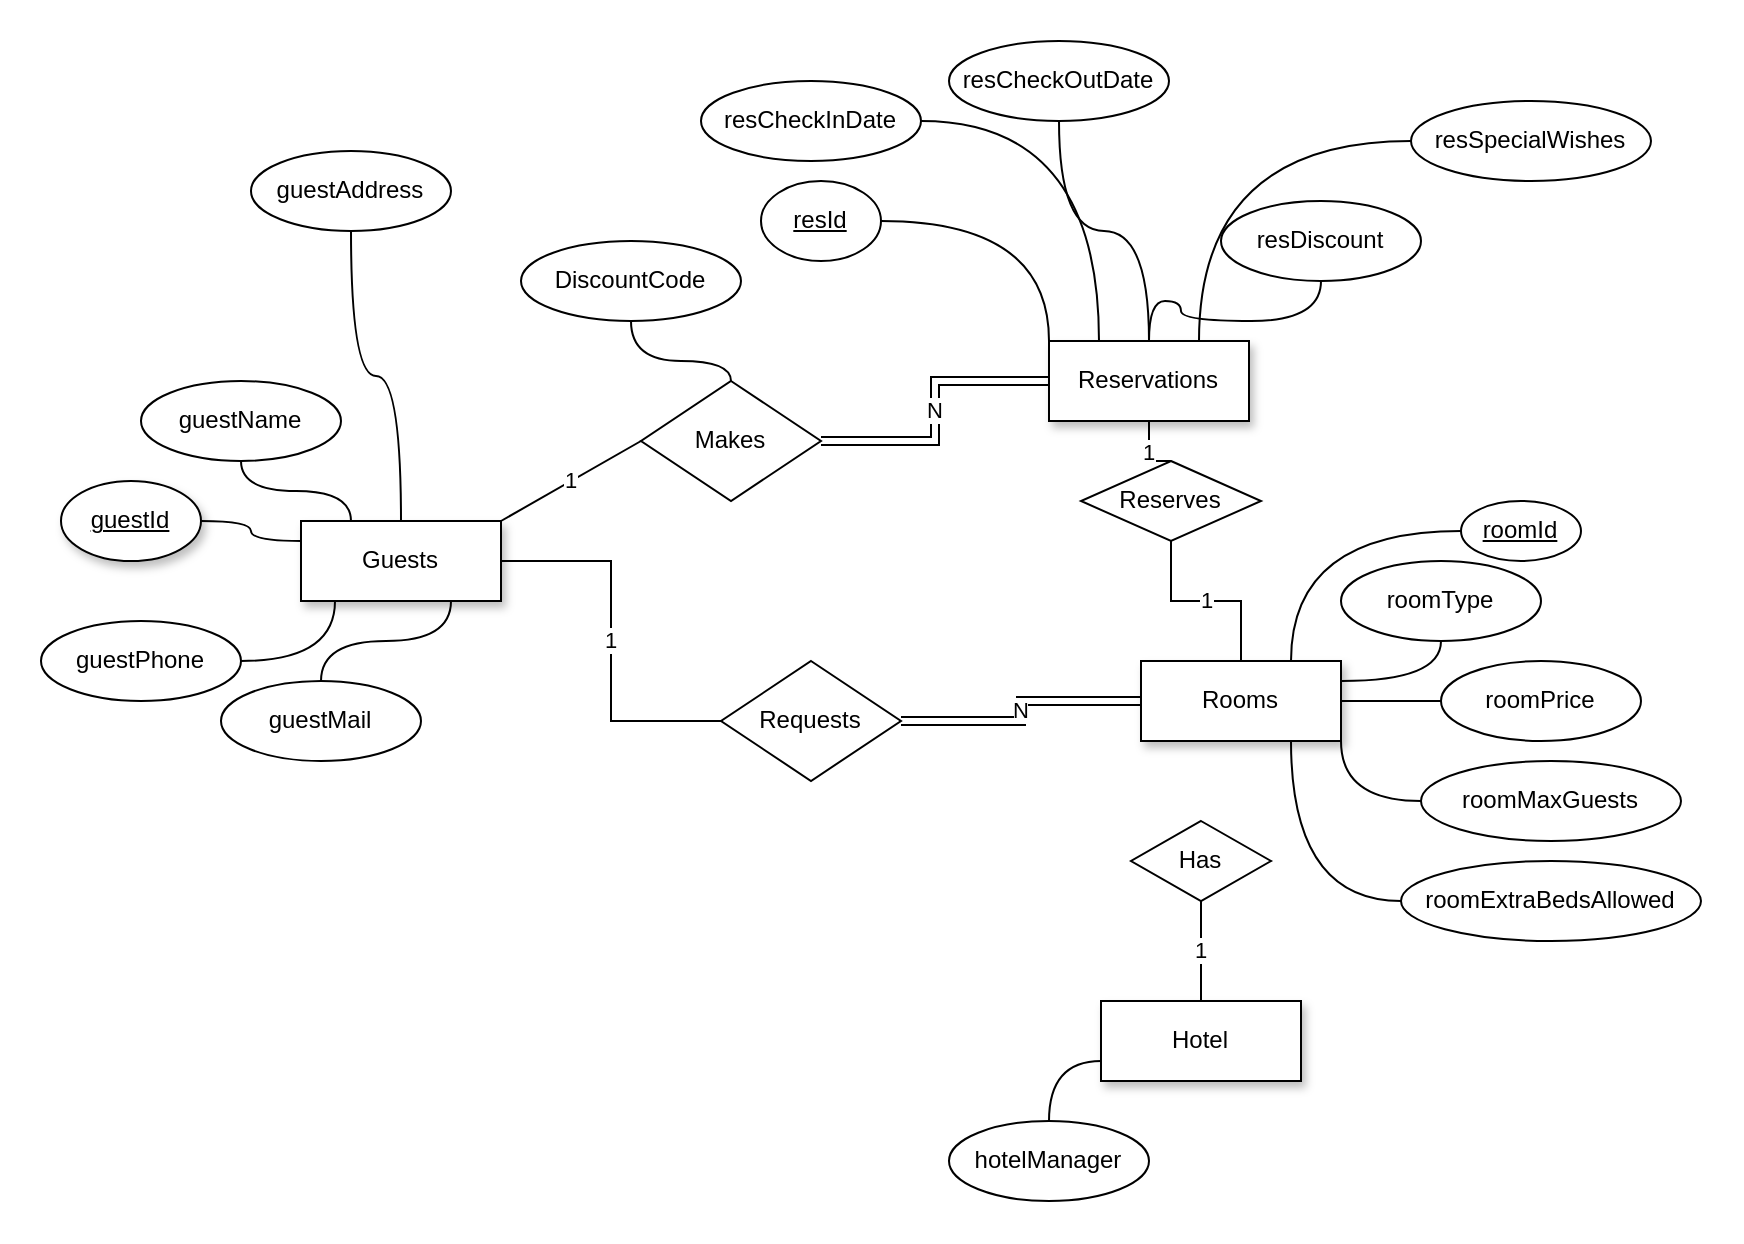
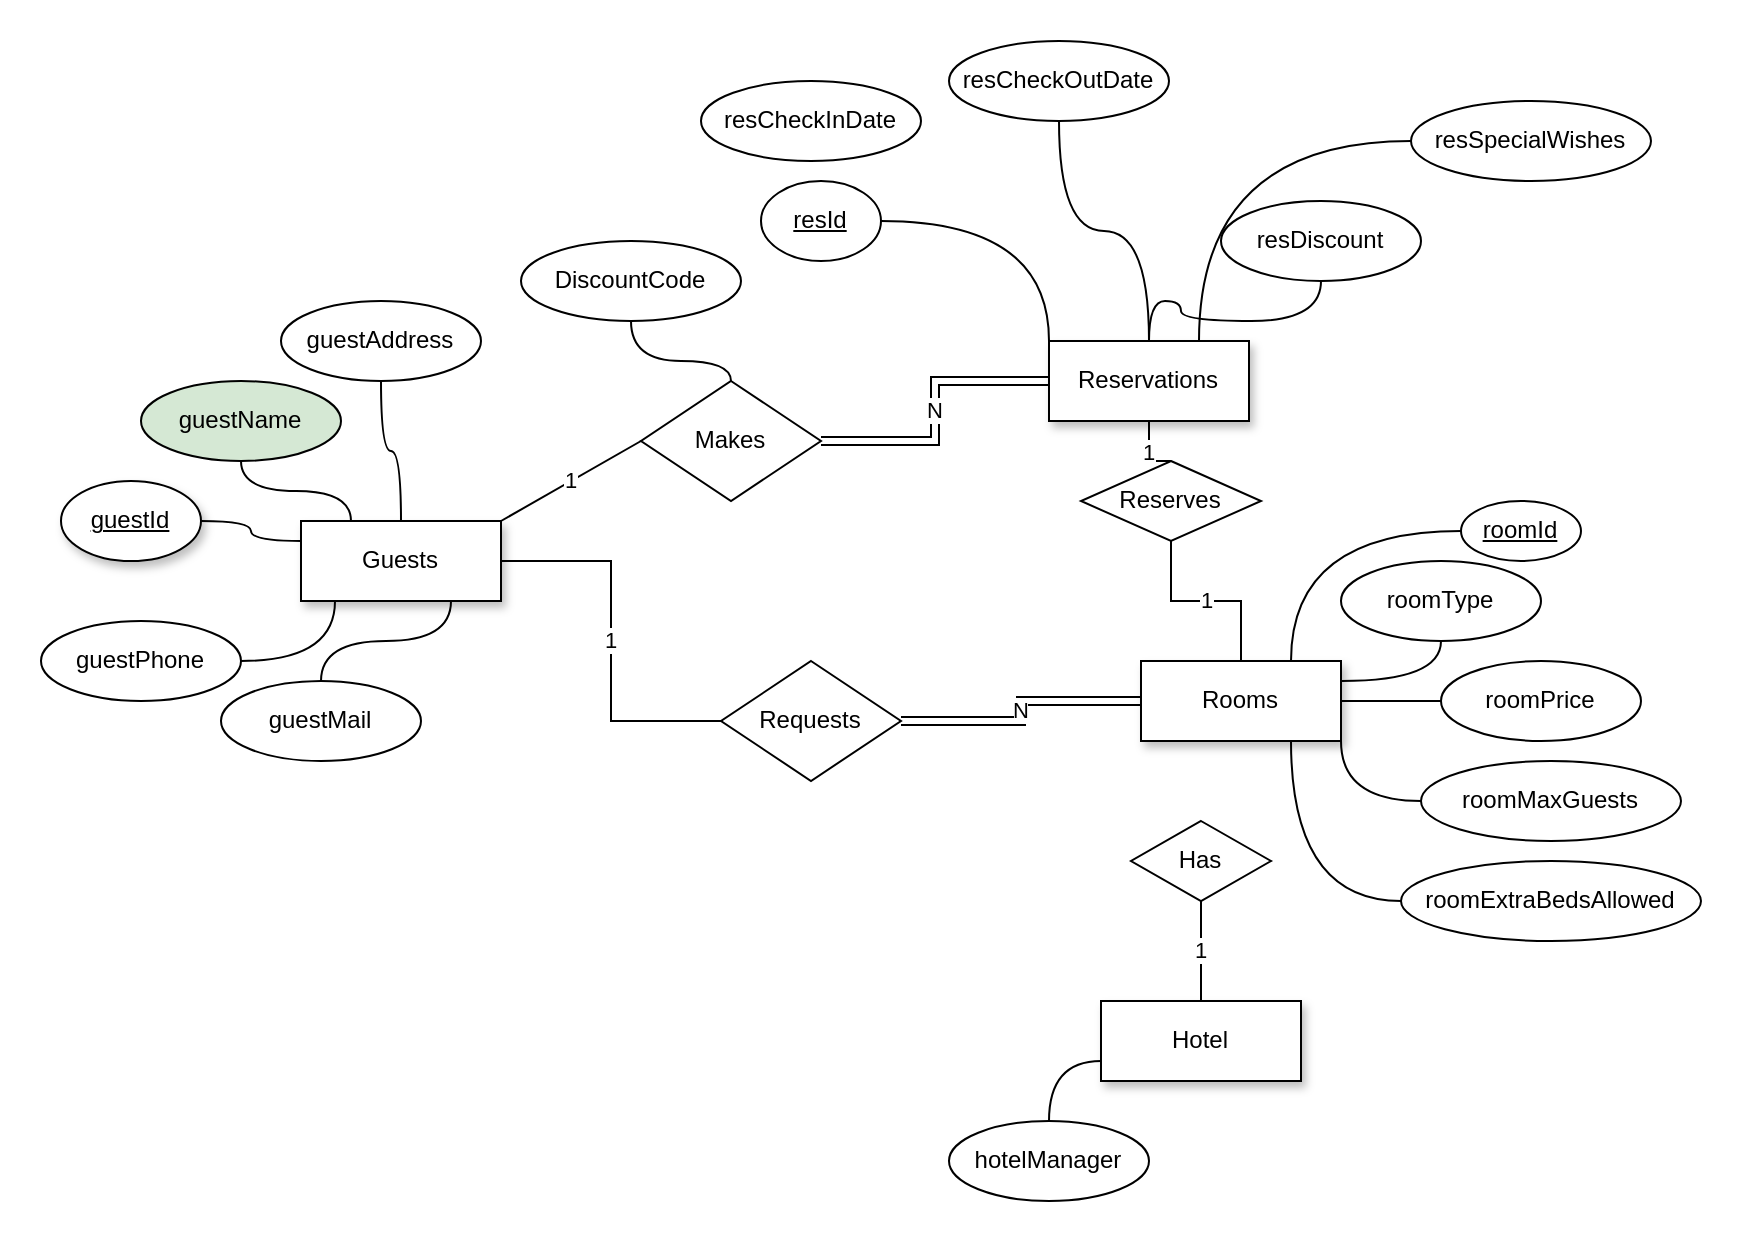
edge "resCheckInDate" -- "Reservations": removed
node "guestAddress": moved (351, 191) -> (381, 341)
node "guestName": fillcolor #ffffff -> #d5e8d4
